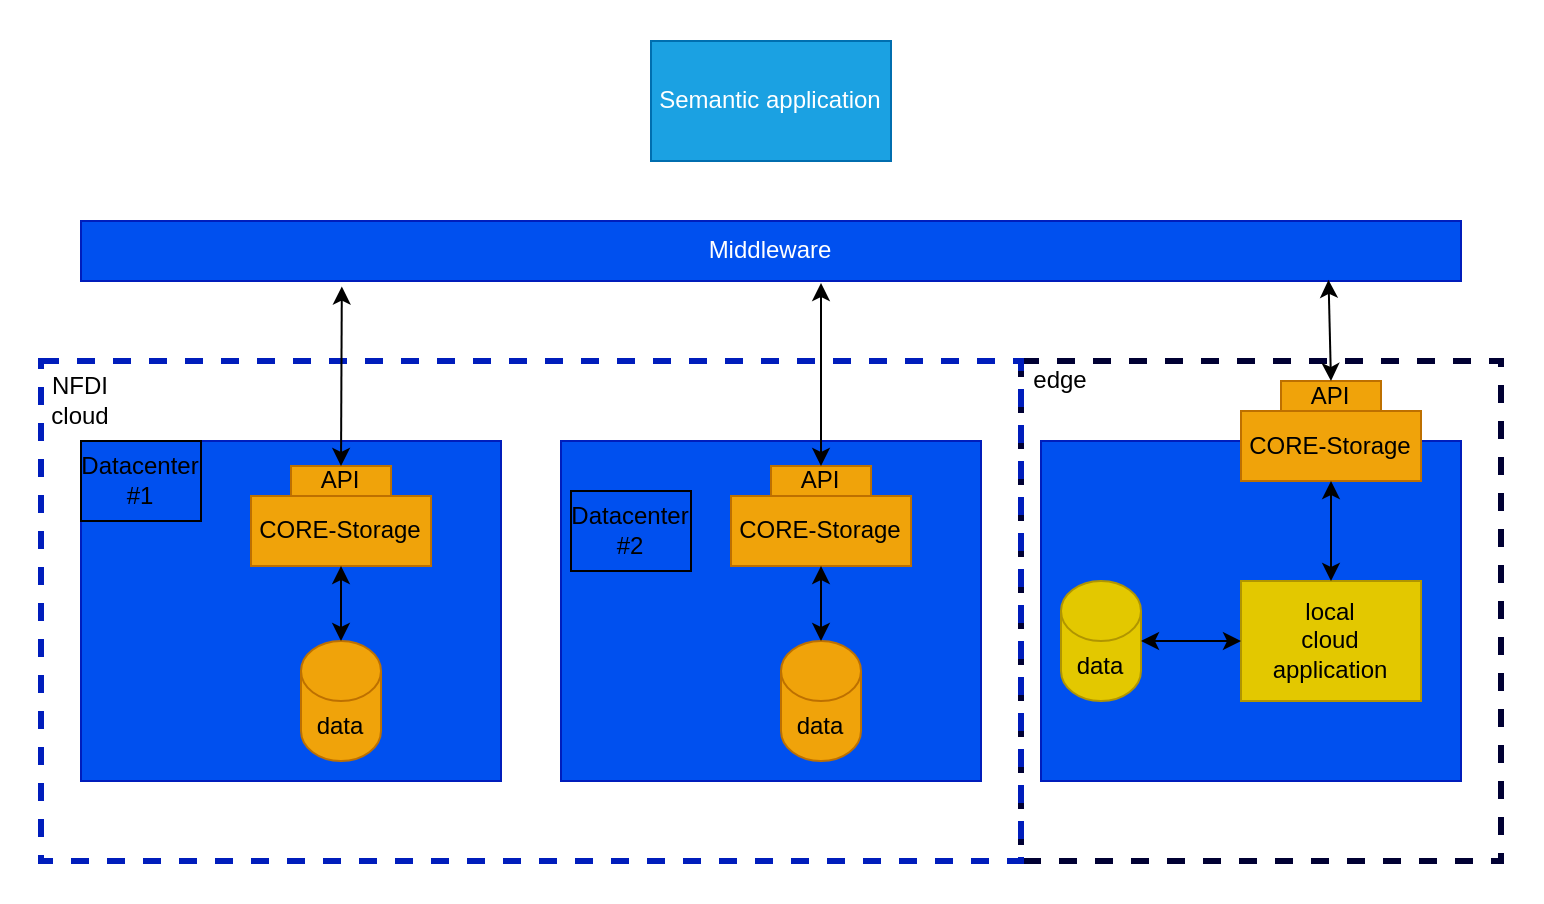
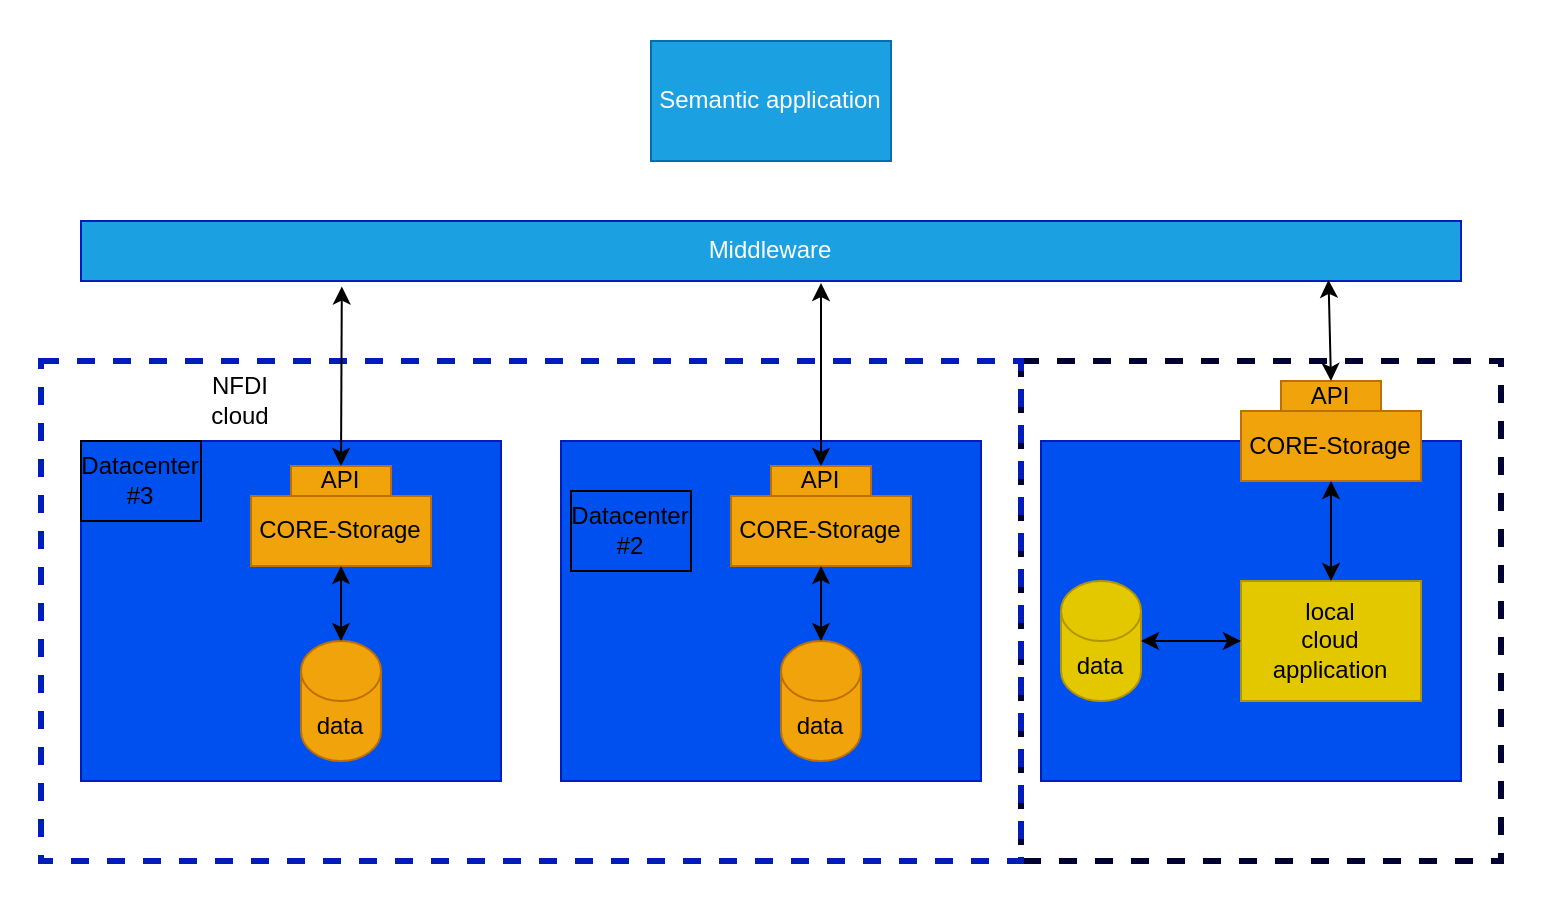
node "Middleware": fillcolor #0050ef -> #1ba1e2
node "edge": removed
node "NFDI cloud": moved (81, 401) -> (241, 401)
node "Datacenter #1": label "Datacenter #1" -> "Datacenter #3"
